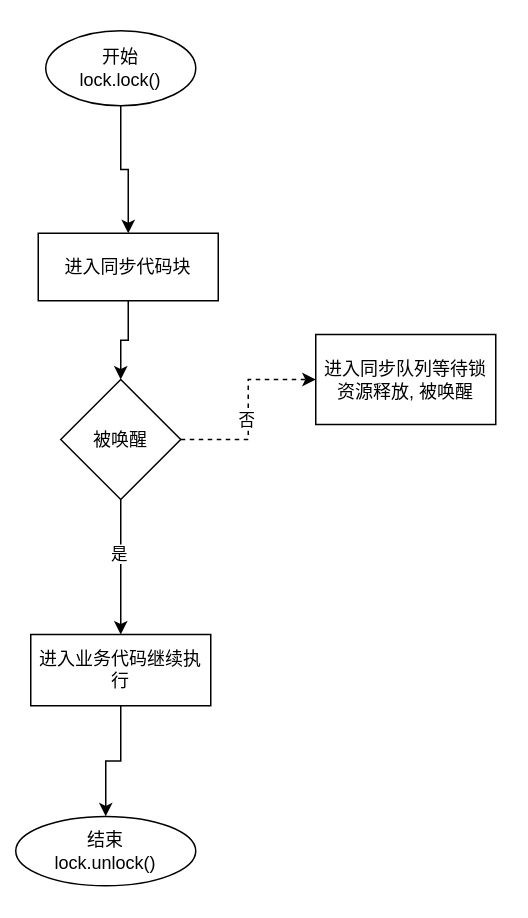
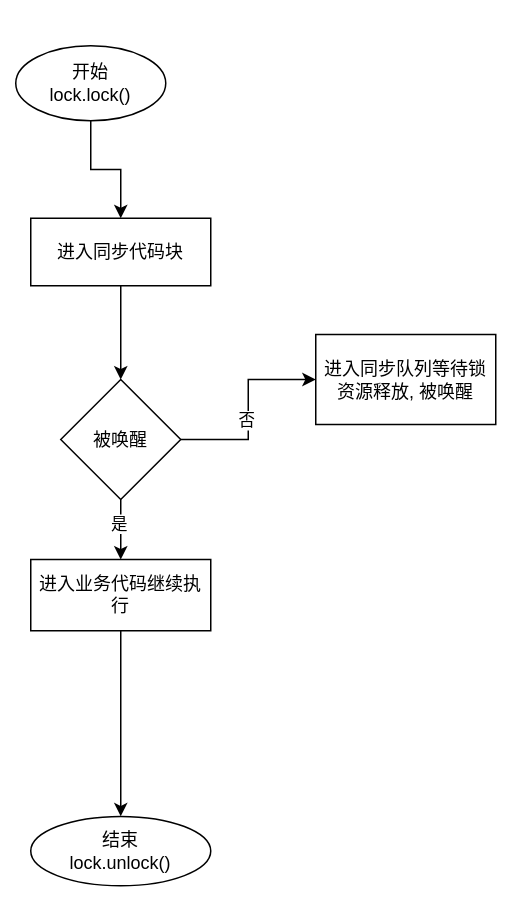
node "开始 lock.lock()": moved (121, 68) -> (91, 83)
node "进入同步代码块": moved (128, 267) -> (121, 252)
edge "被唤醒" -> "进入同步队列等待锁资源释放, 被唤醒": style dashed -> solid
node "进入业务代码继续执行": moved (121, 670) -> (121, 595)
node "结束 lock.unlock()": moved (106, 851) -> (121, 851)
